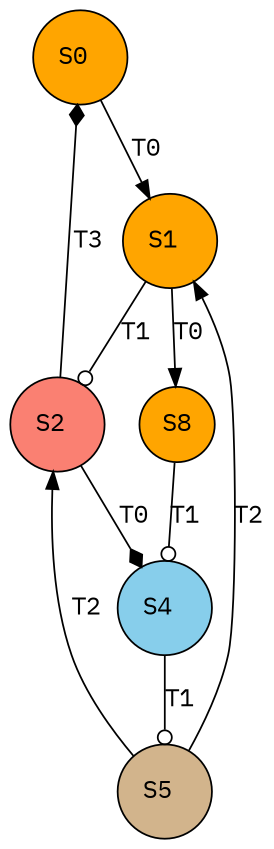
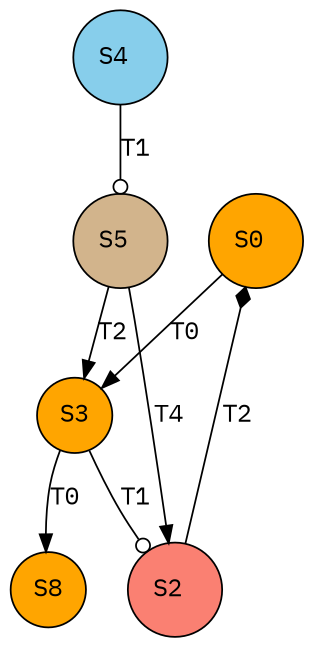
edge "S2" -> "S0": label "T3" -> "T2"
node "S1": label "S1" -> "S3"
edge "S8" -> "S4": removed, label "T1"
edge "S2" -> "S4": removed, label "T0"
edge "S5" -> "S2": label "T2" -> "T4"
